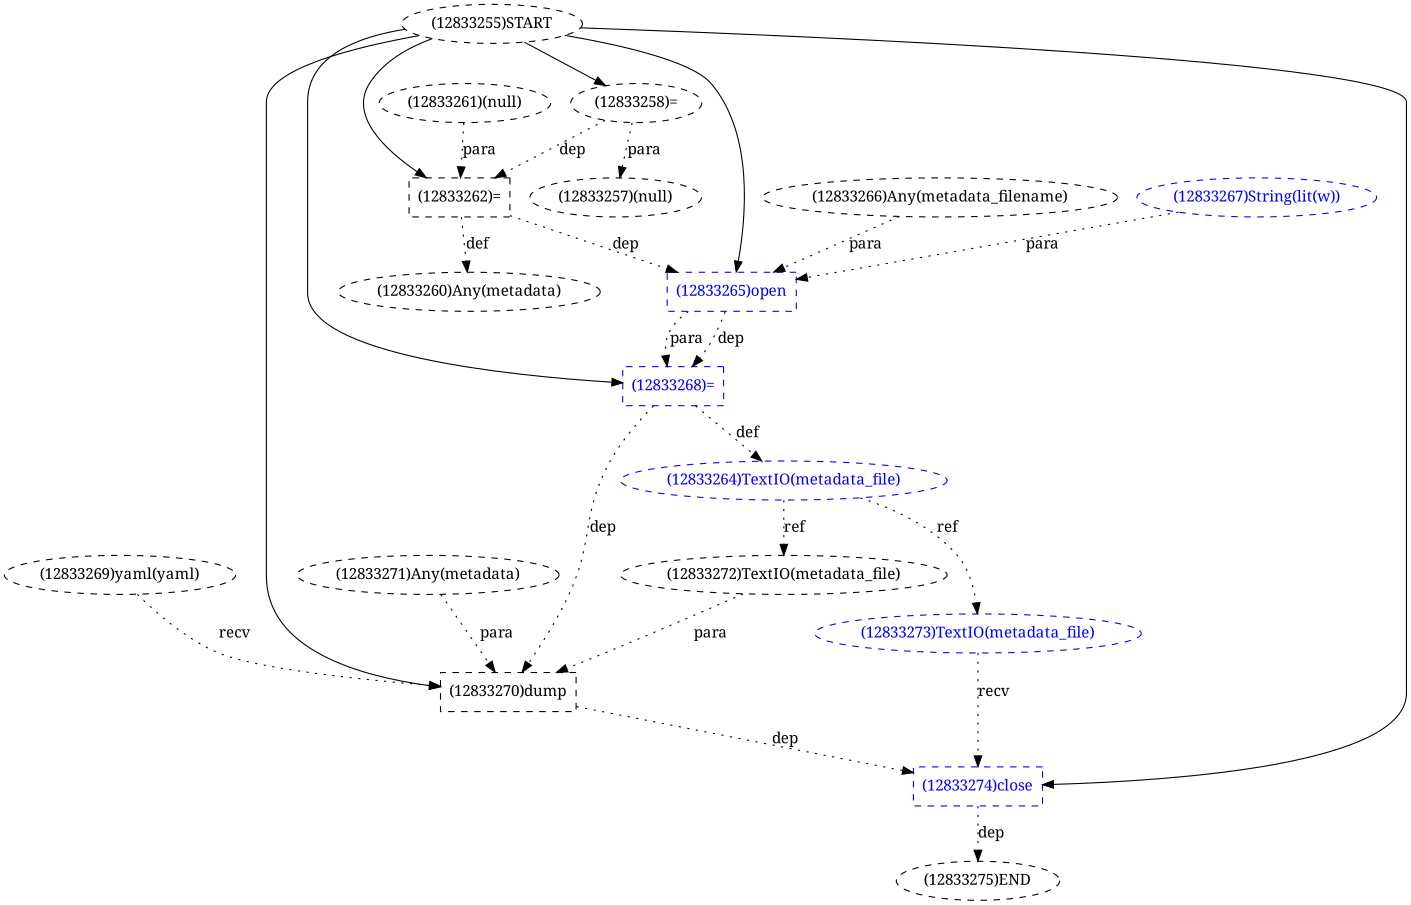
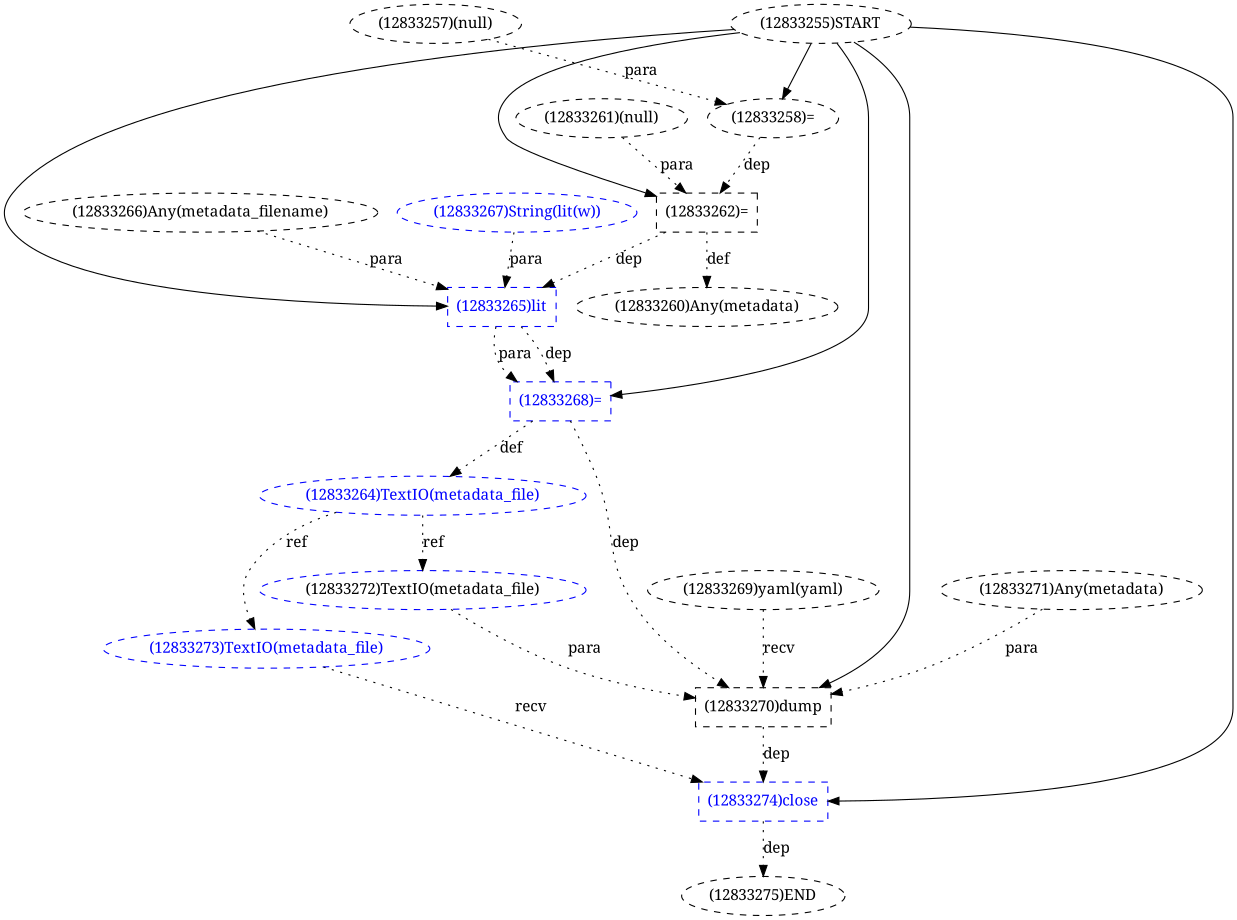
edge "(12833258)=" -> "(12833257)(null)": reversed
node "(12833265)open": label "(12833265)open" -> "(12833265)lit"
node "(12833272)TextIO(metadata_file)": color black -> blue
